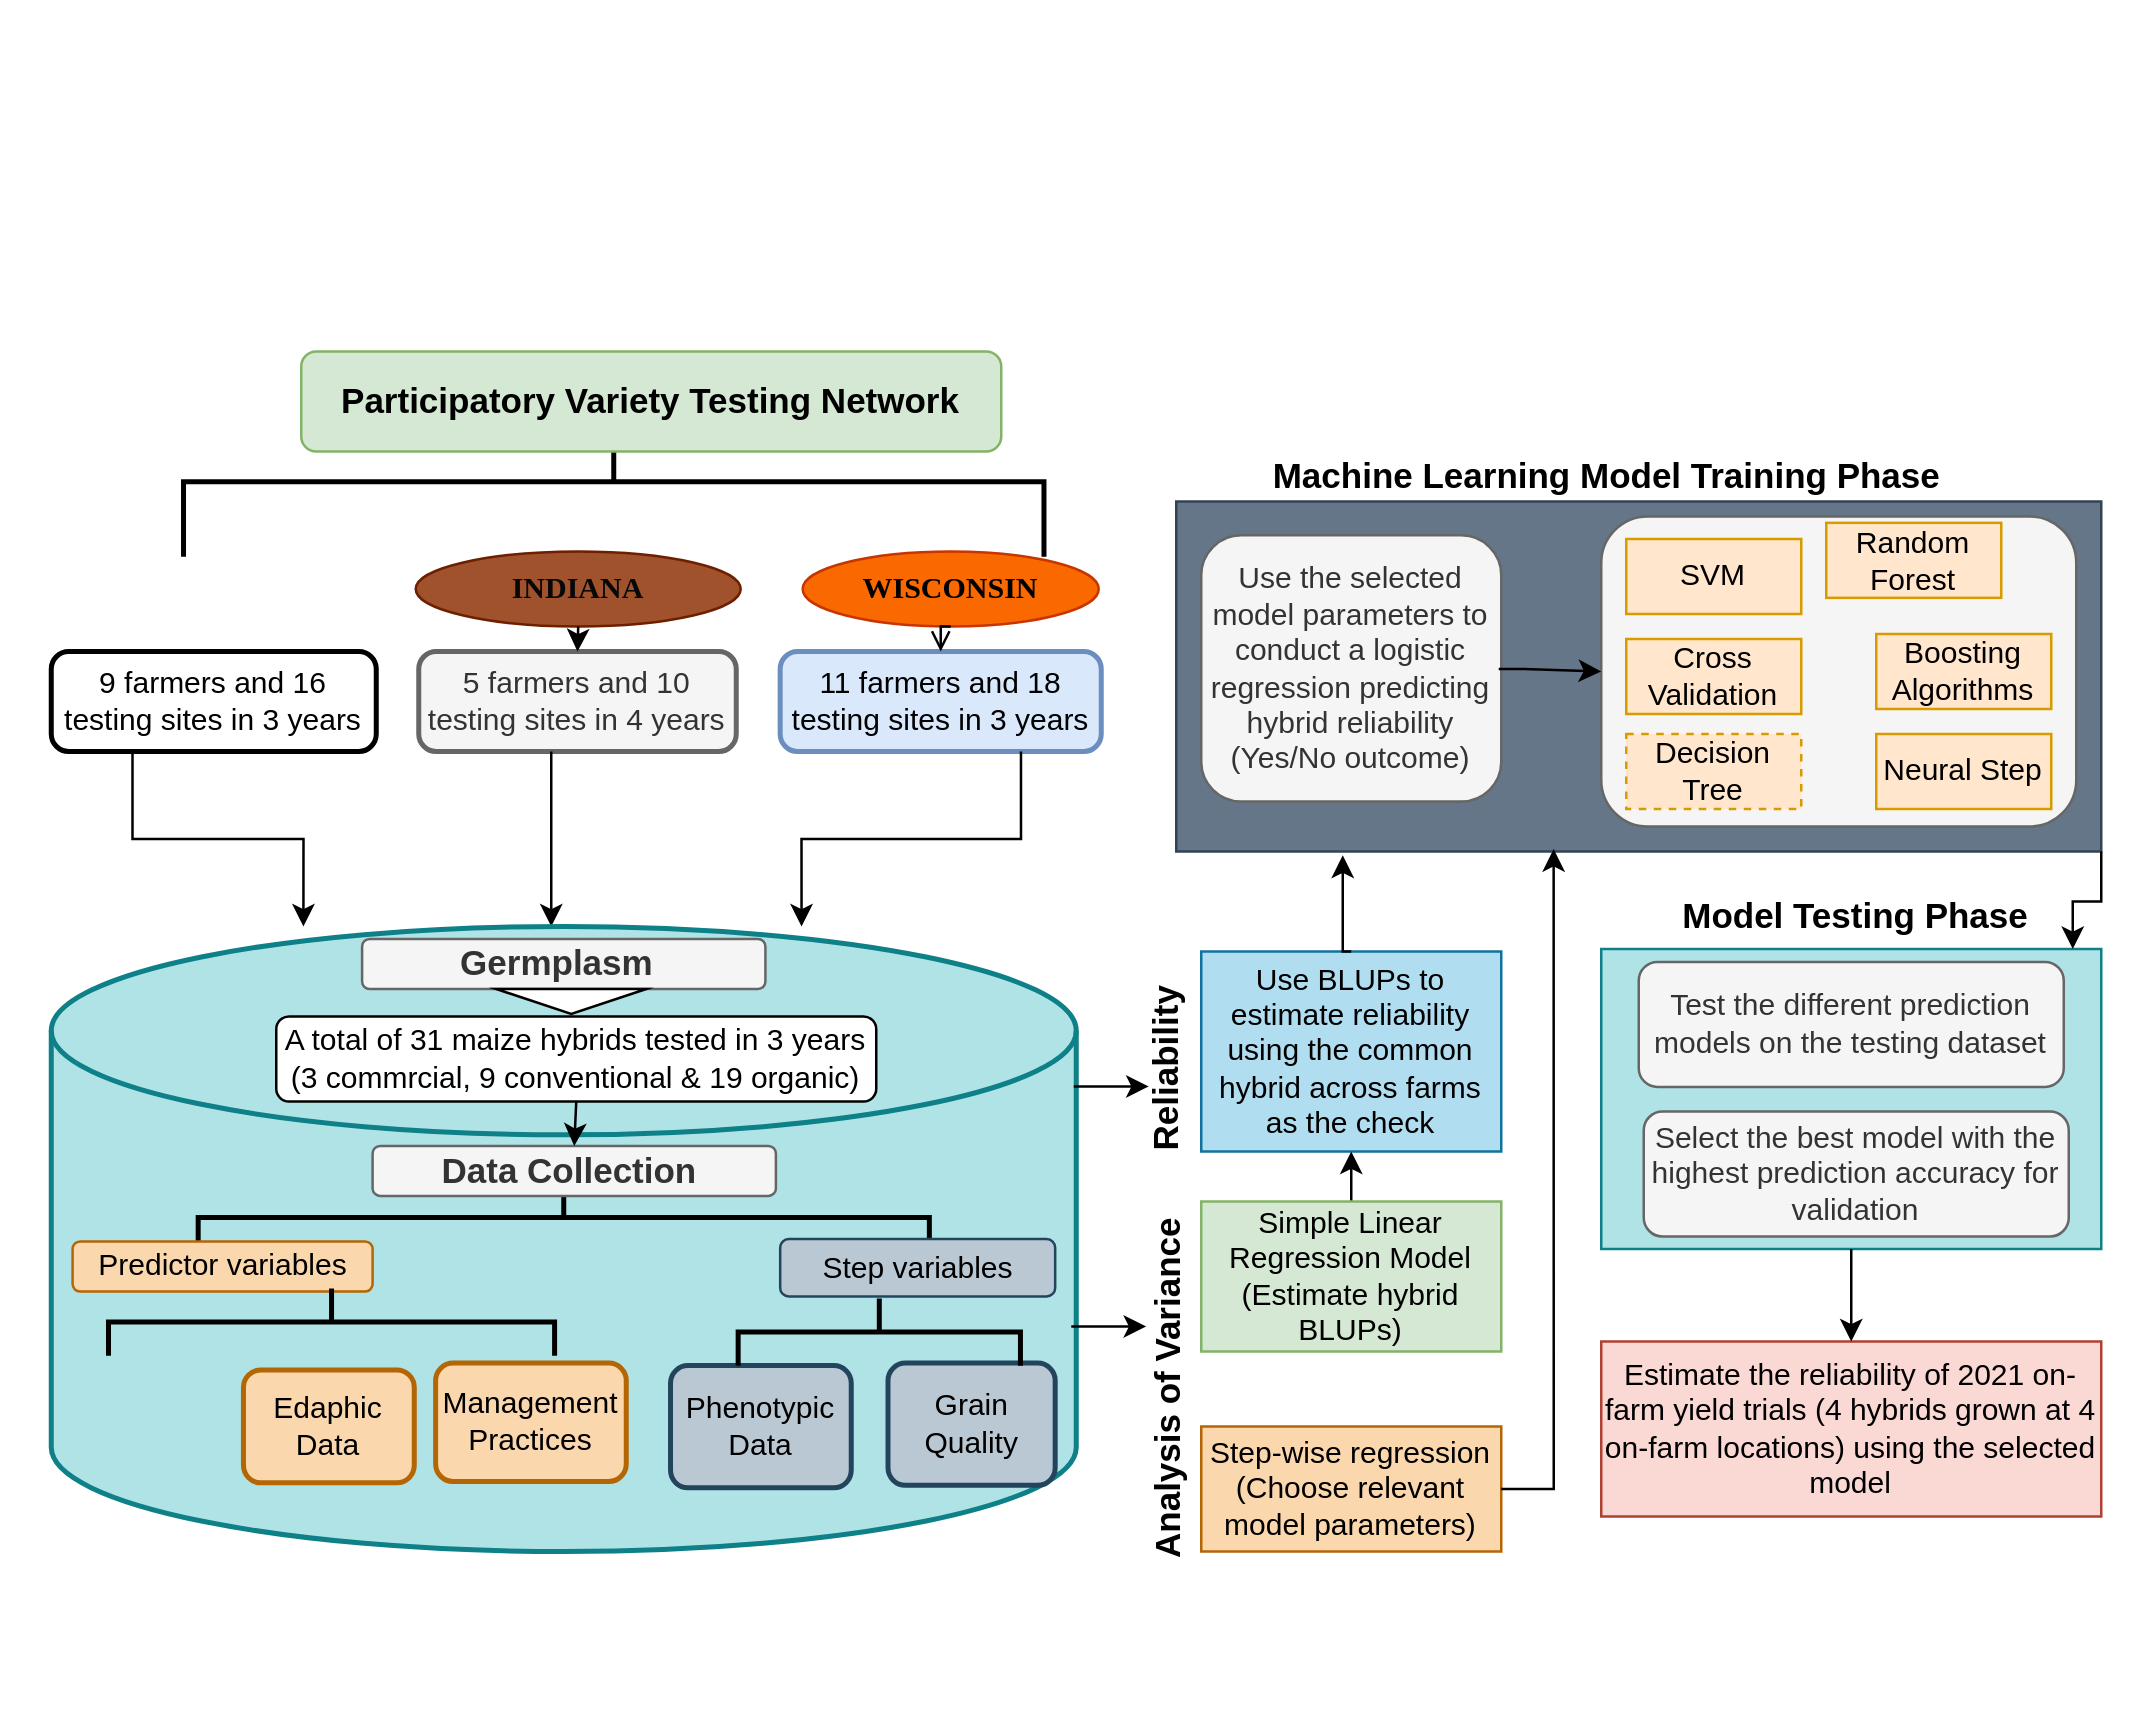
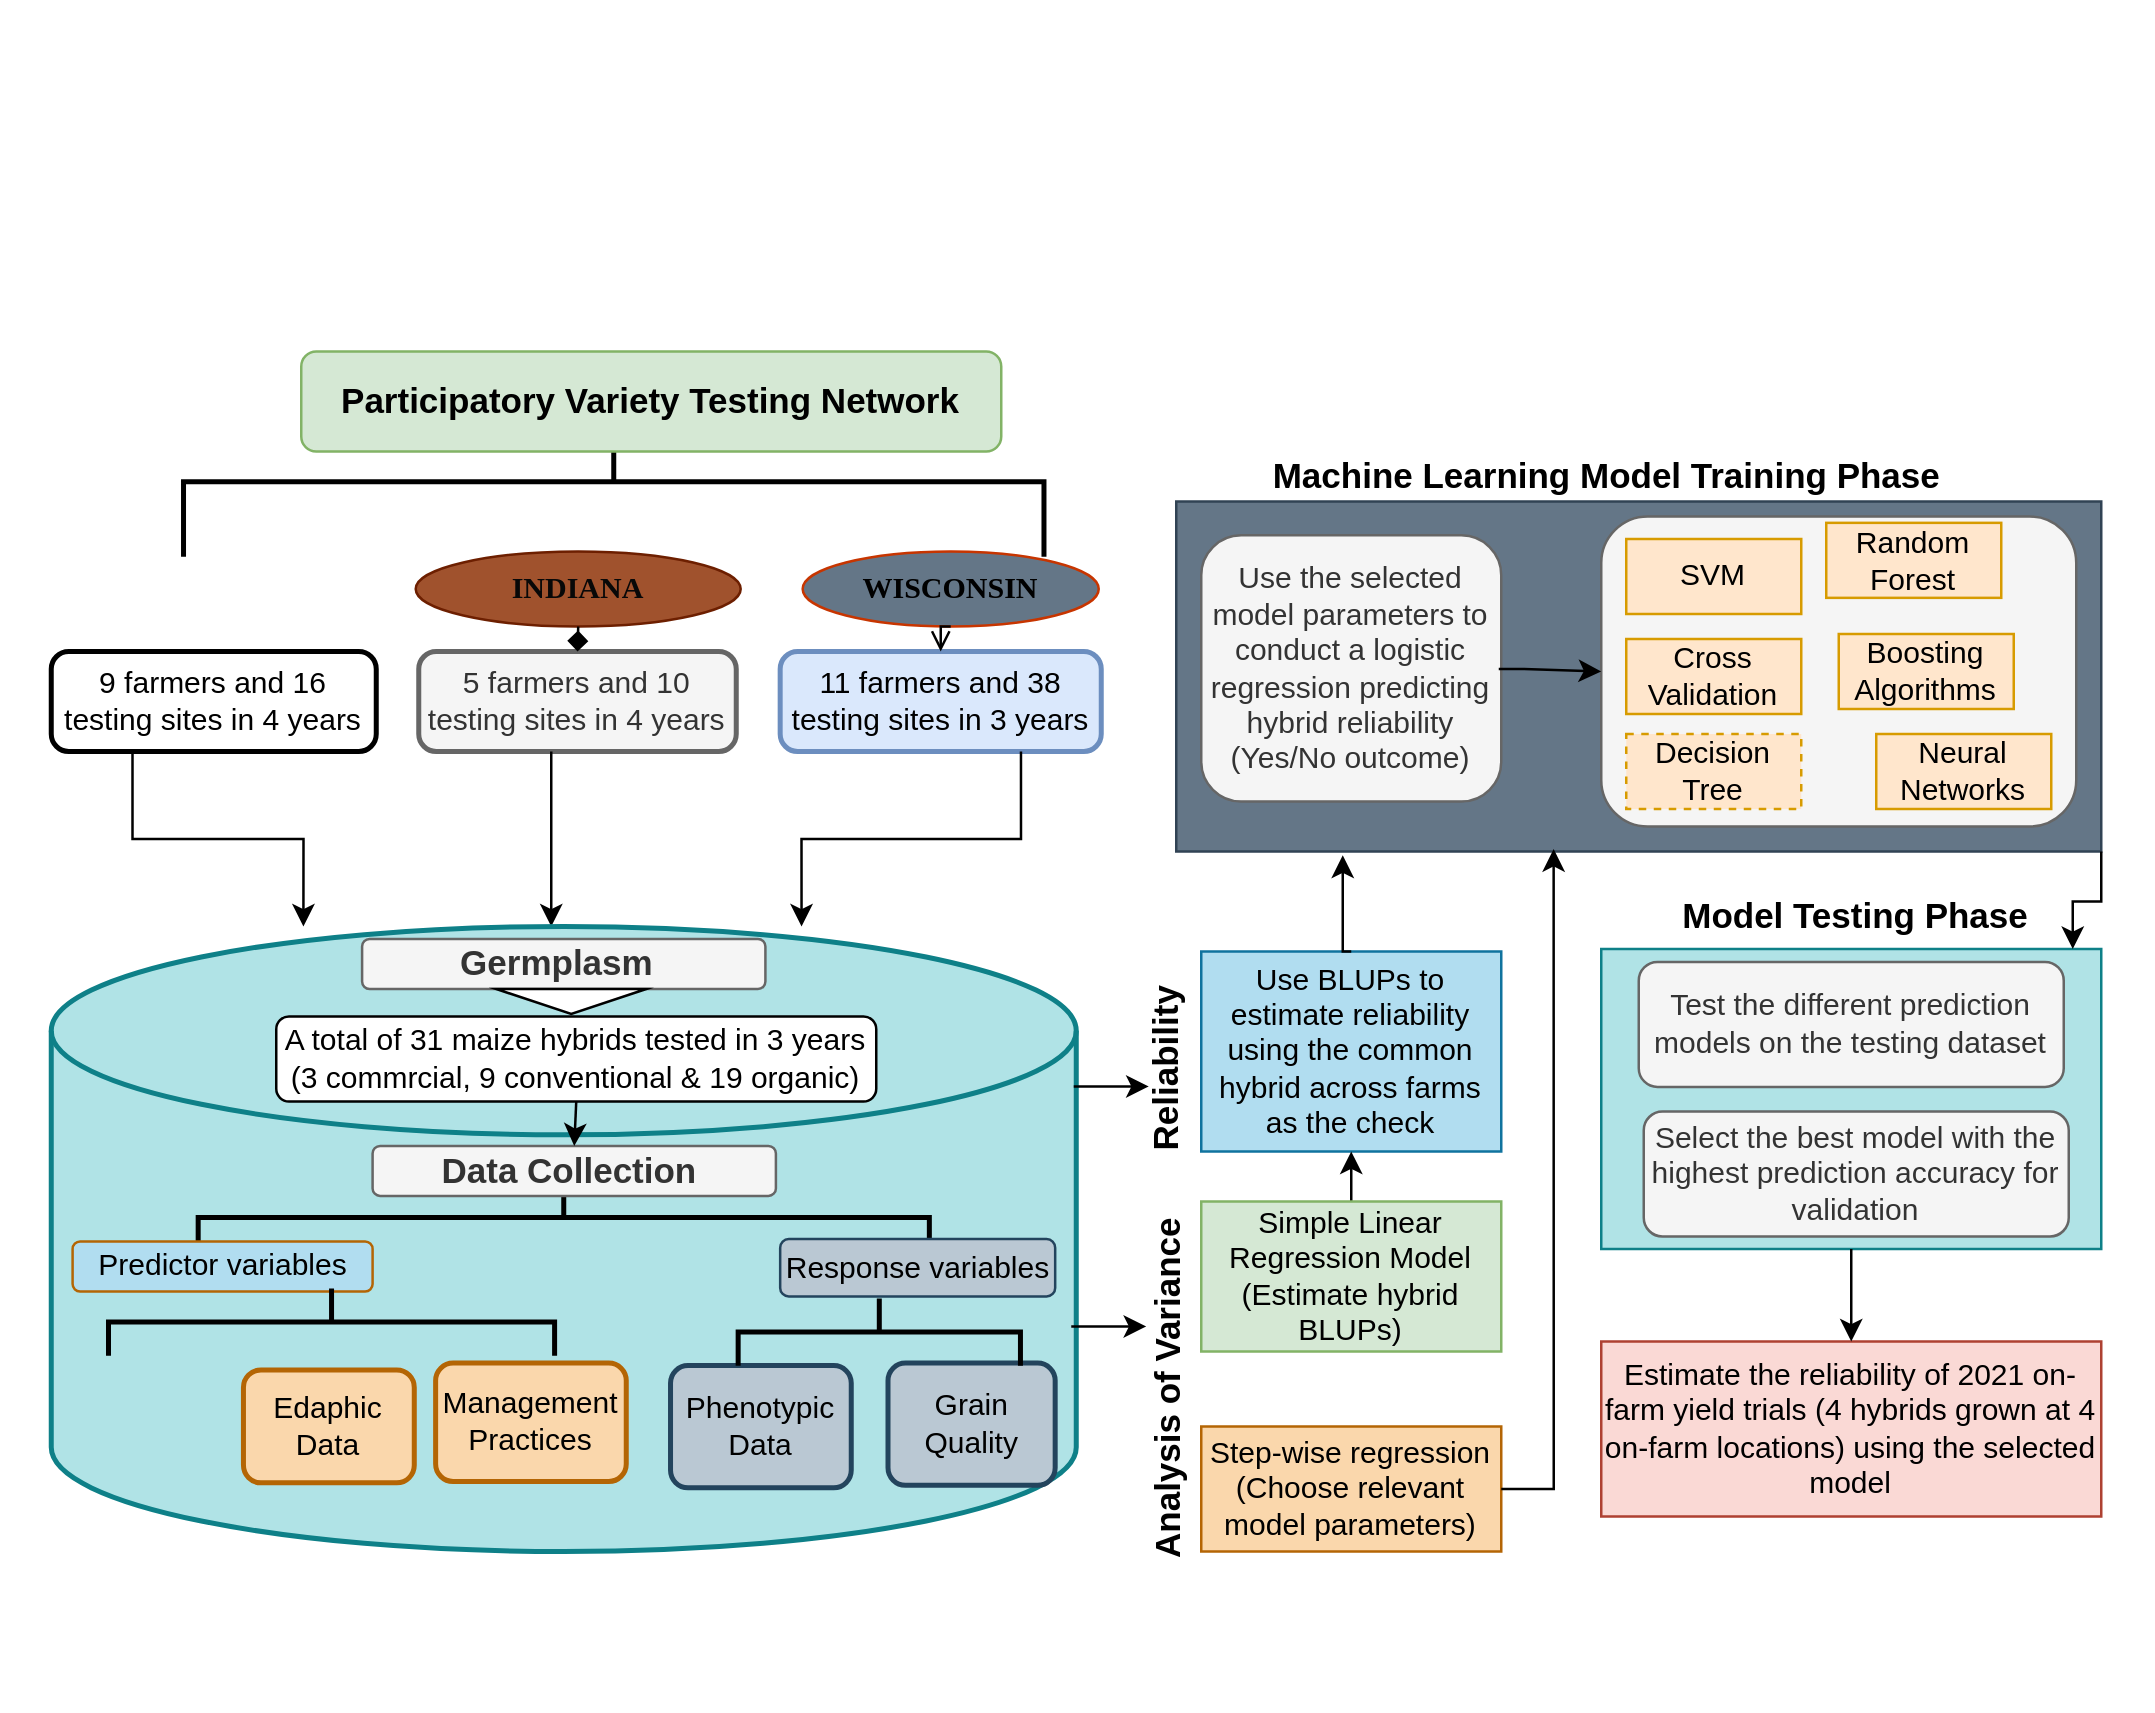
node "WISCONSIN": fillcolor #fa6800 -> #647687
edge "INDIANA" -> "5 farmers and 10 testing sites in 4 years": arrowhead classic -> diamond
node "Boosting Algorithms": moved (1964, 671) -> (1926, 671)
node "9 farmers and 16 testing sites in 3 years": label "9 farmers and 16 testing sites in 3 years" -> "9 farmers and 16 testing sites in 4 years"
node "11 farmers and 18 testing sites in 3 years": label "11 farmers and 18 testing sites in 3 years" -> "11 farmers and 38 testing sites in 3 years"
node "Neural Step": label "Neural Step" -> "Neural Networks"
node "Predictor variables": fillcolor #fad7ac -> #b1ddf0
node "Step variables": label "Step variables" -> "Response variables"
